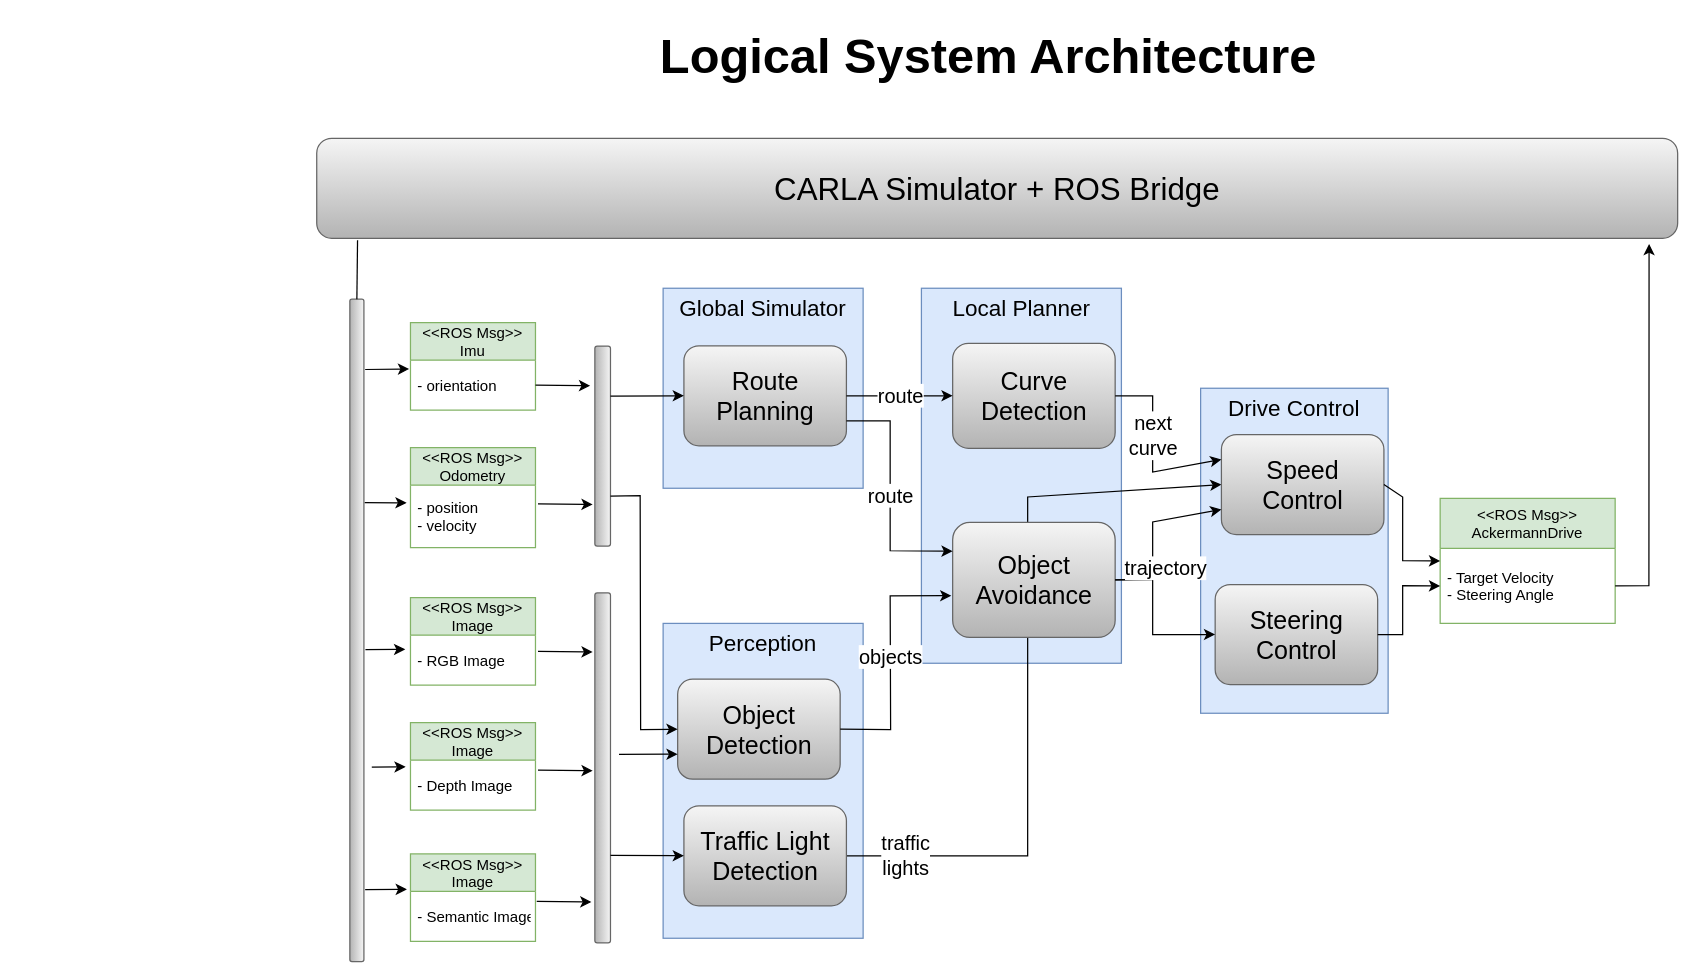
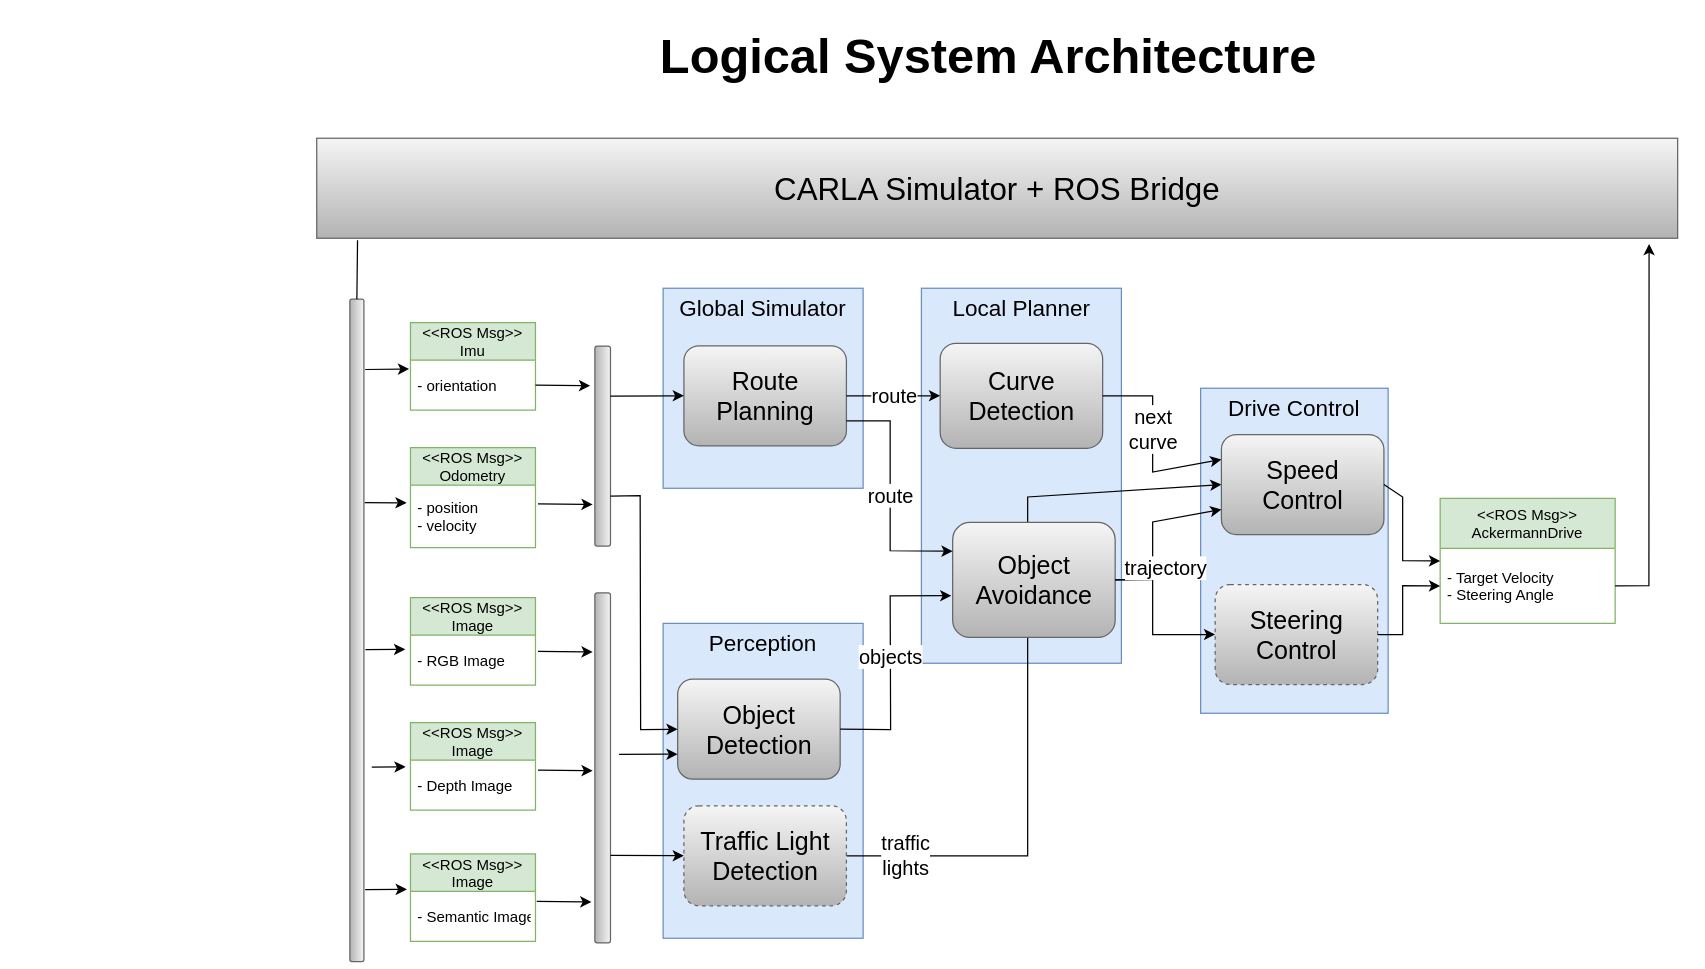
node "CARLA Simulator + ROS Bridge": shape rounded rectangle -> rectangle
node "Curve Detection": moved (1034, 396) -> (1021, 396)
node "Steering Control": style solid -> dashed
node "Traffic Light Detection": style solid -> dashed
